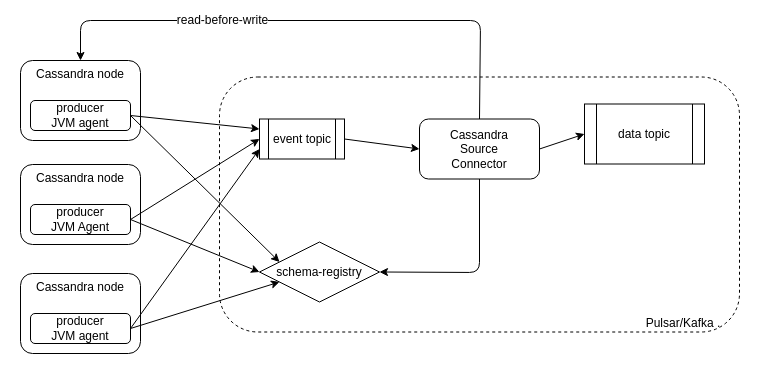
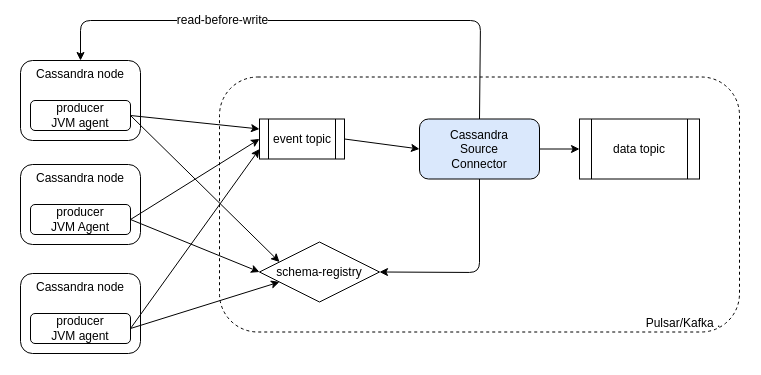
node "data topic": moved (645, 134) -> (640, 149)
node "Cassandra Source Connector": fillcolor #ffffff -> #dae8fc
